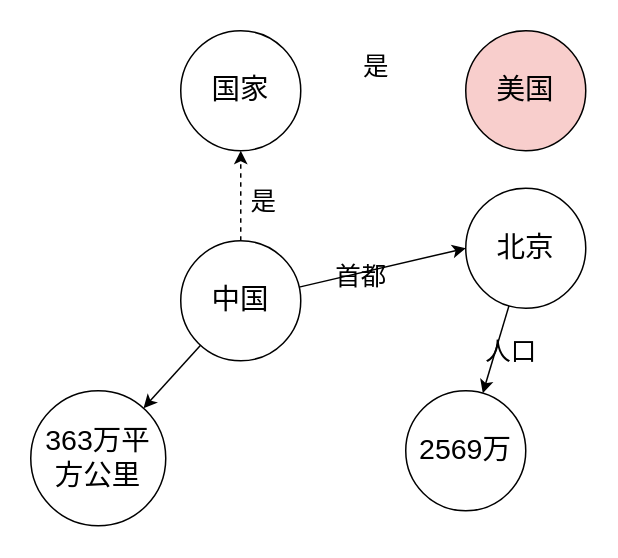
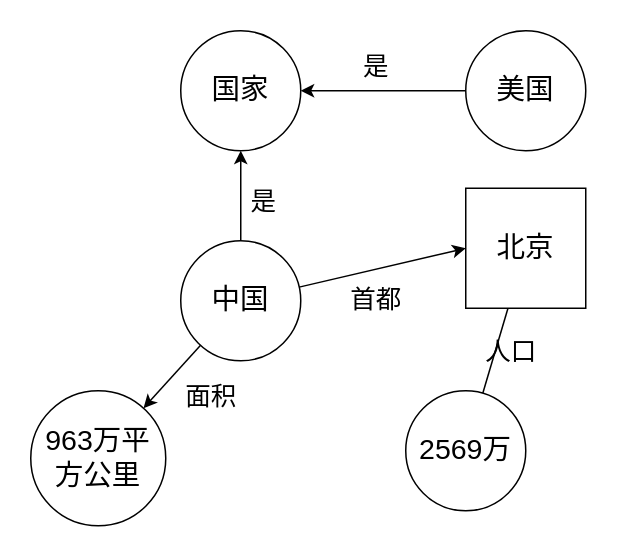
edge "美国" -> "国家": added
node "美国": fillcolor #f8cecc -> #ffffff
edge "中国" -> "国家": style dashed -> solid
node "北京": shape ellipse -> rectangle
node "首都": moved (361, 278) -> (376, 301)
edge "北京" -> "2569万": arrowhead classic -> none
node "面积": added
node "363万平方公里": label "363万平方公里" -> "963万平方公里"
